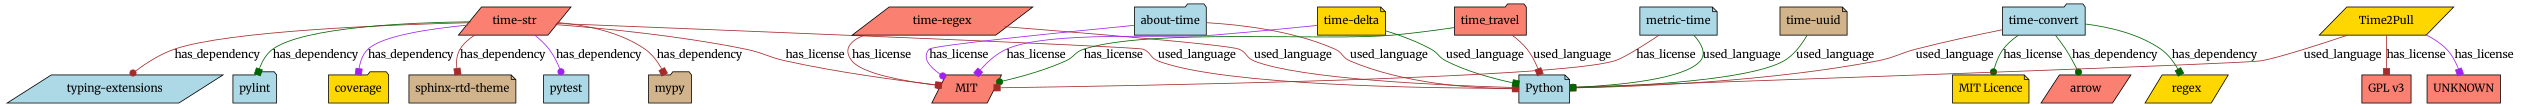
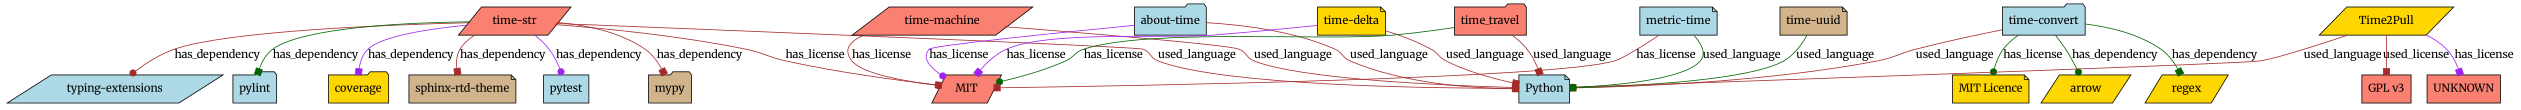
node "time-regex": label "time-regex" -> "time-machine"
edge "Time2Pull" -> "GPL v3": label "has_license" -> "used_license"
edge "time-delta" -> "Python": color darkgreen -> brown
node "arrow": fillcolor salmon -> gold
